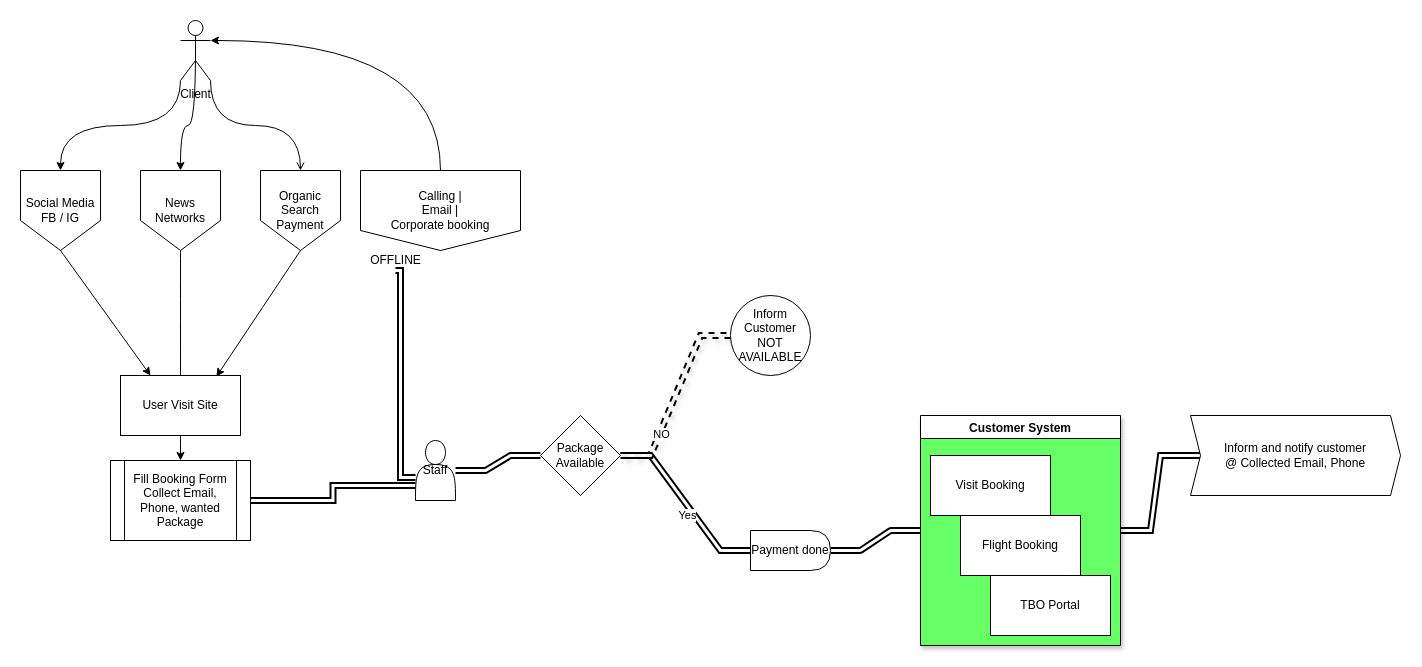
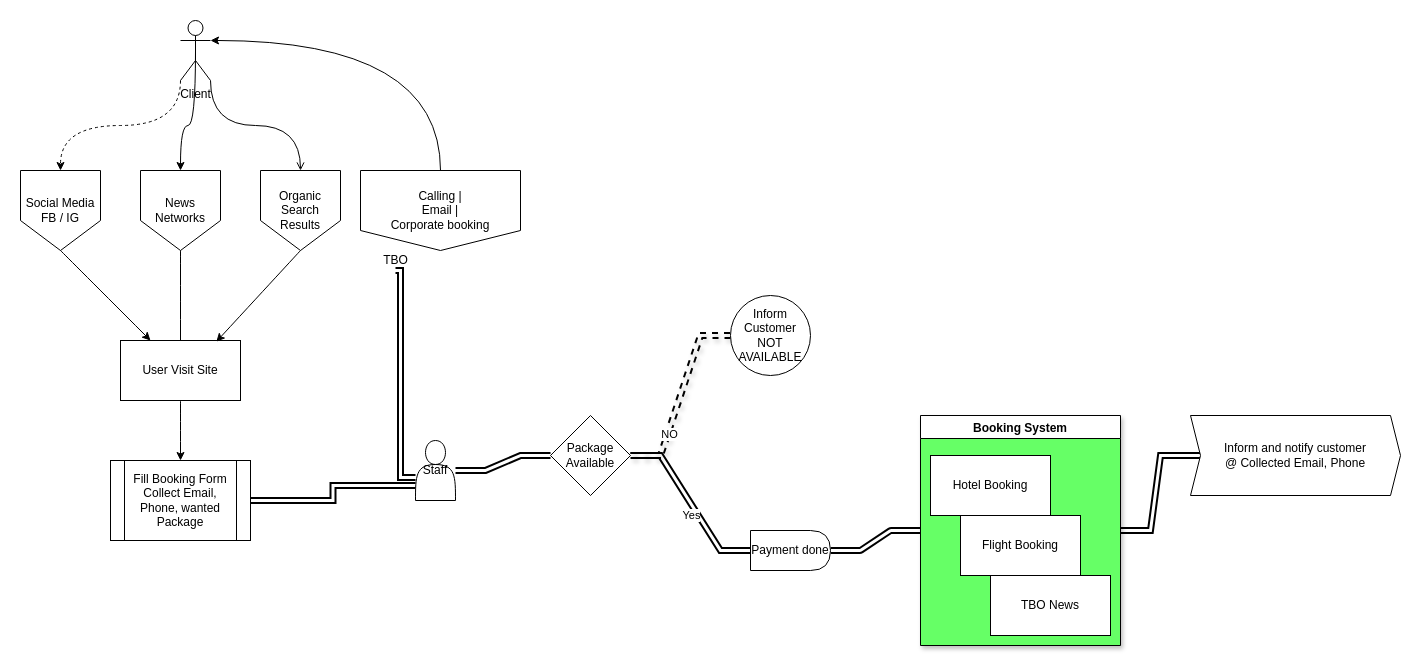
edge "Client" -> "Social Media FB / IG": style solid -> dashed
node "Organic Search Payment": label "Organic Search Payment" -> "Organic Search Results"
node "OFFLINE": label "OFFLINE" -> "TBO"
node "User Visit Site": moved (181, 406) -> (181, 371)
node "Customer System": label "Customer System" -> "Booking System"
node "Package Available": moved (581, 456) -> (591, 456)
node "Visit Booking": label "Visit Booking" -> "Hotel Booking"
node "TBO Portal": label "TBO Portal" -> "TBO News"
